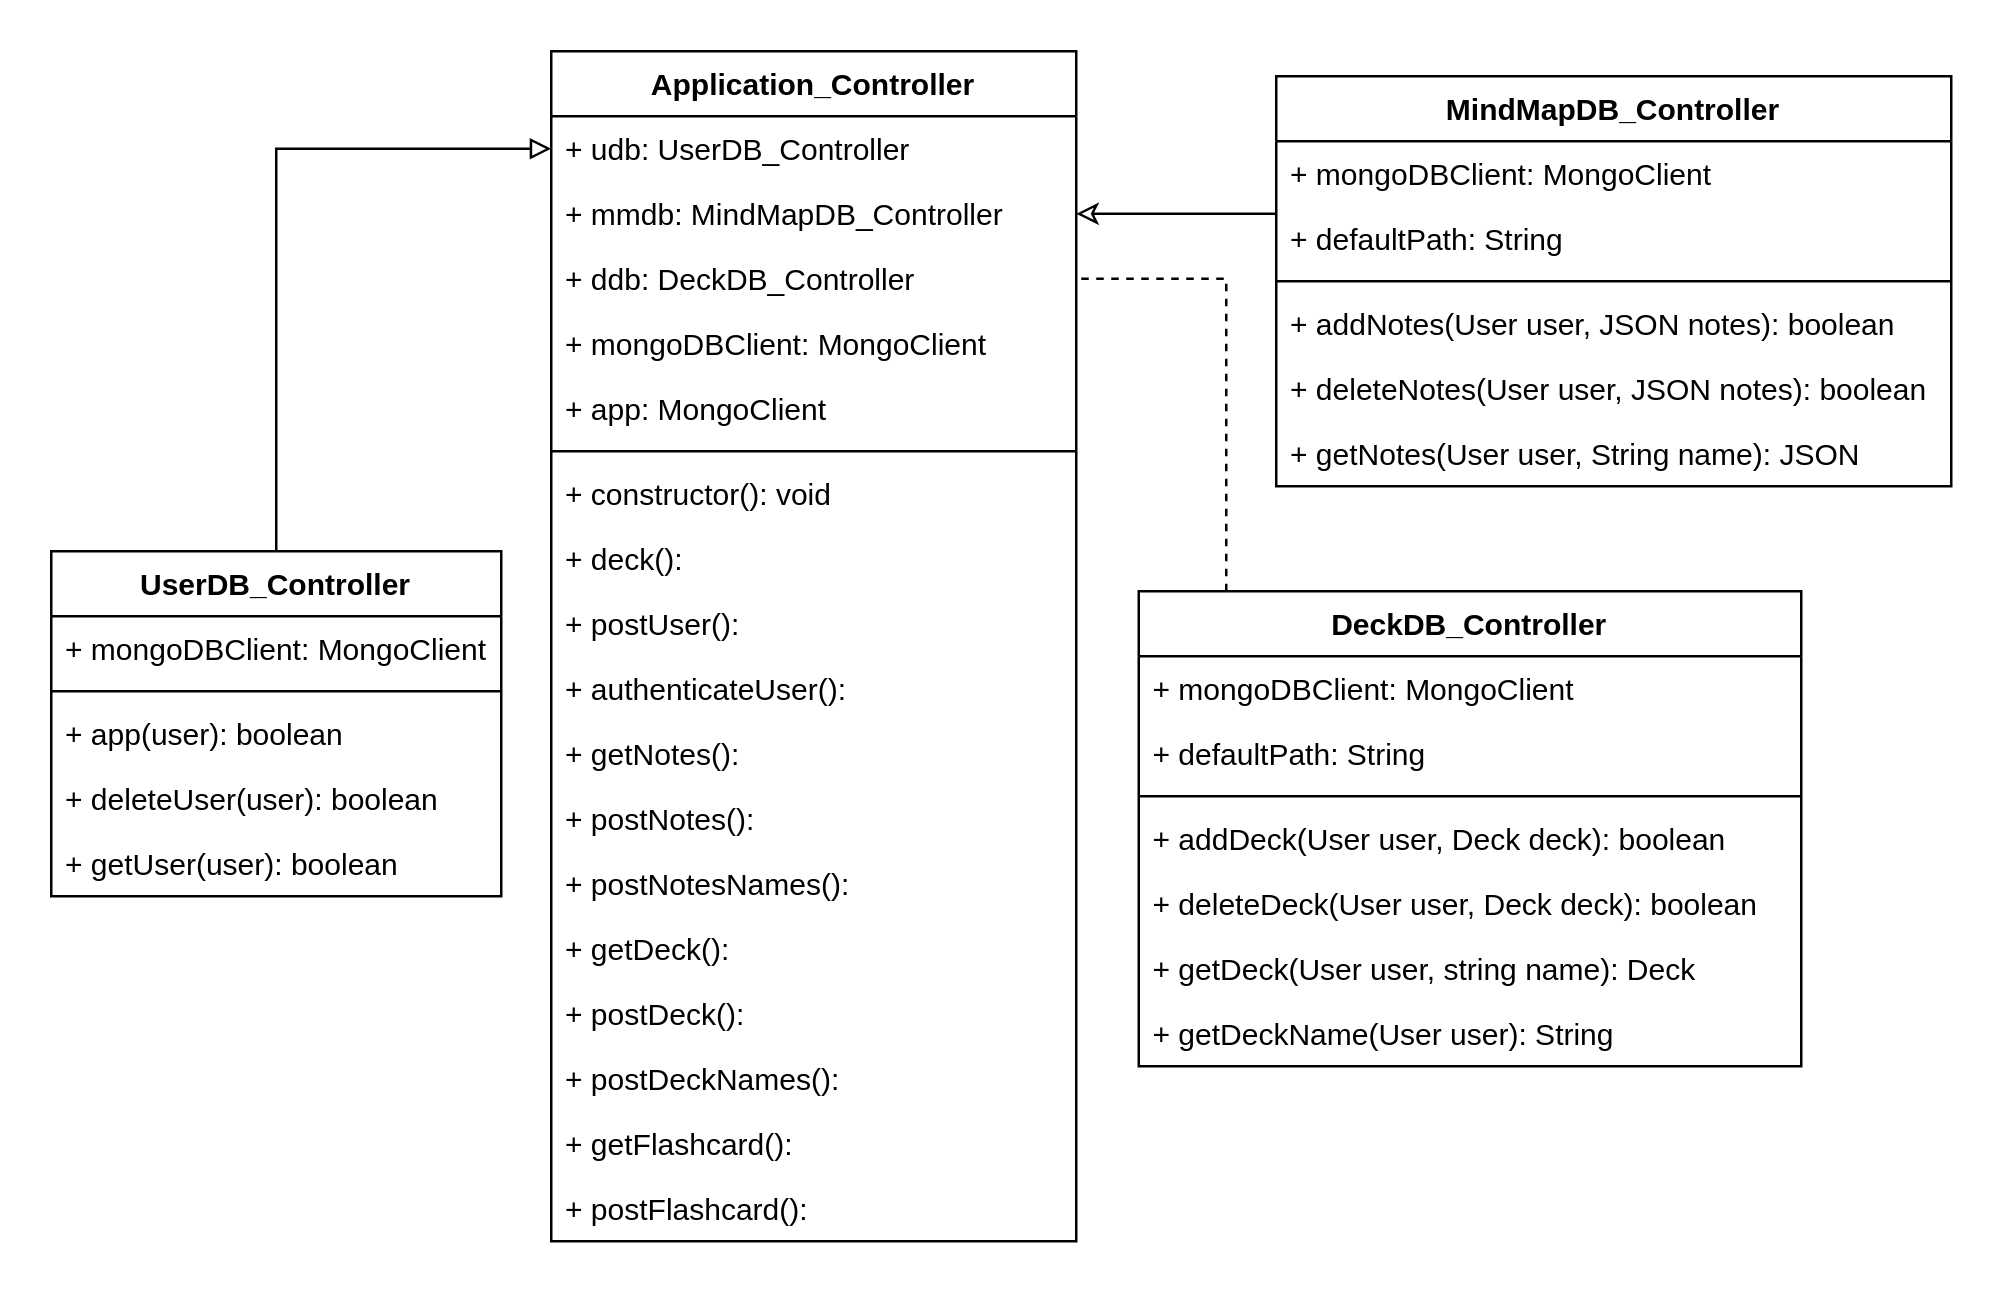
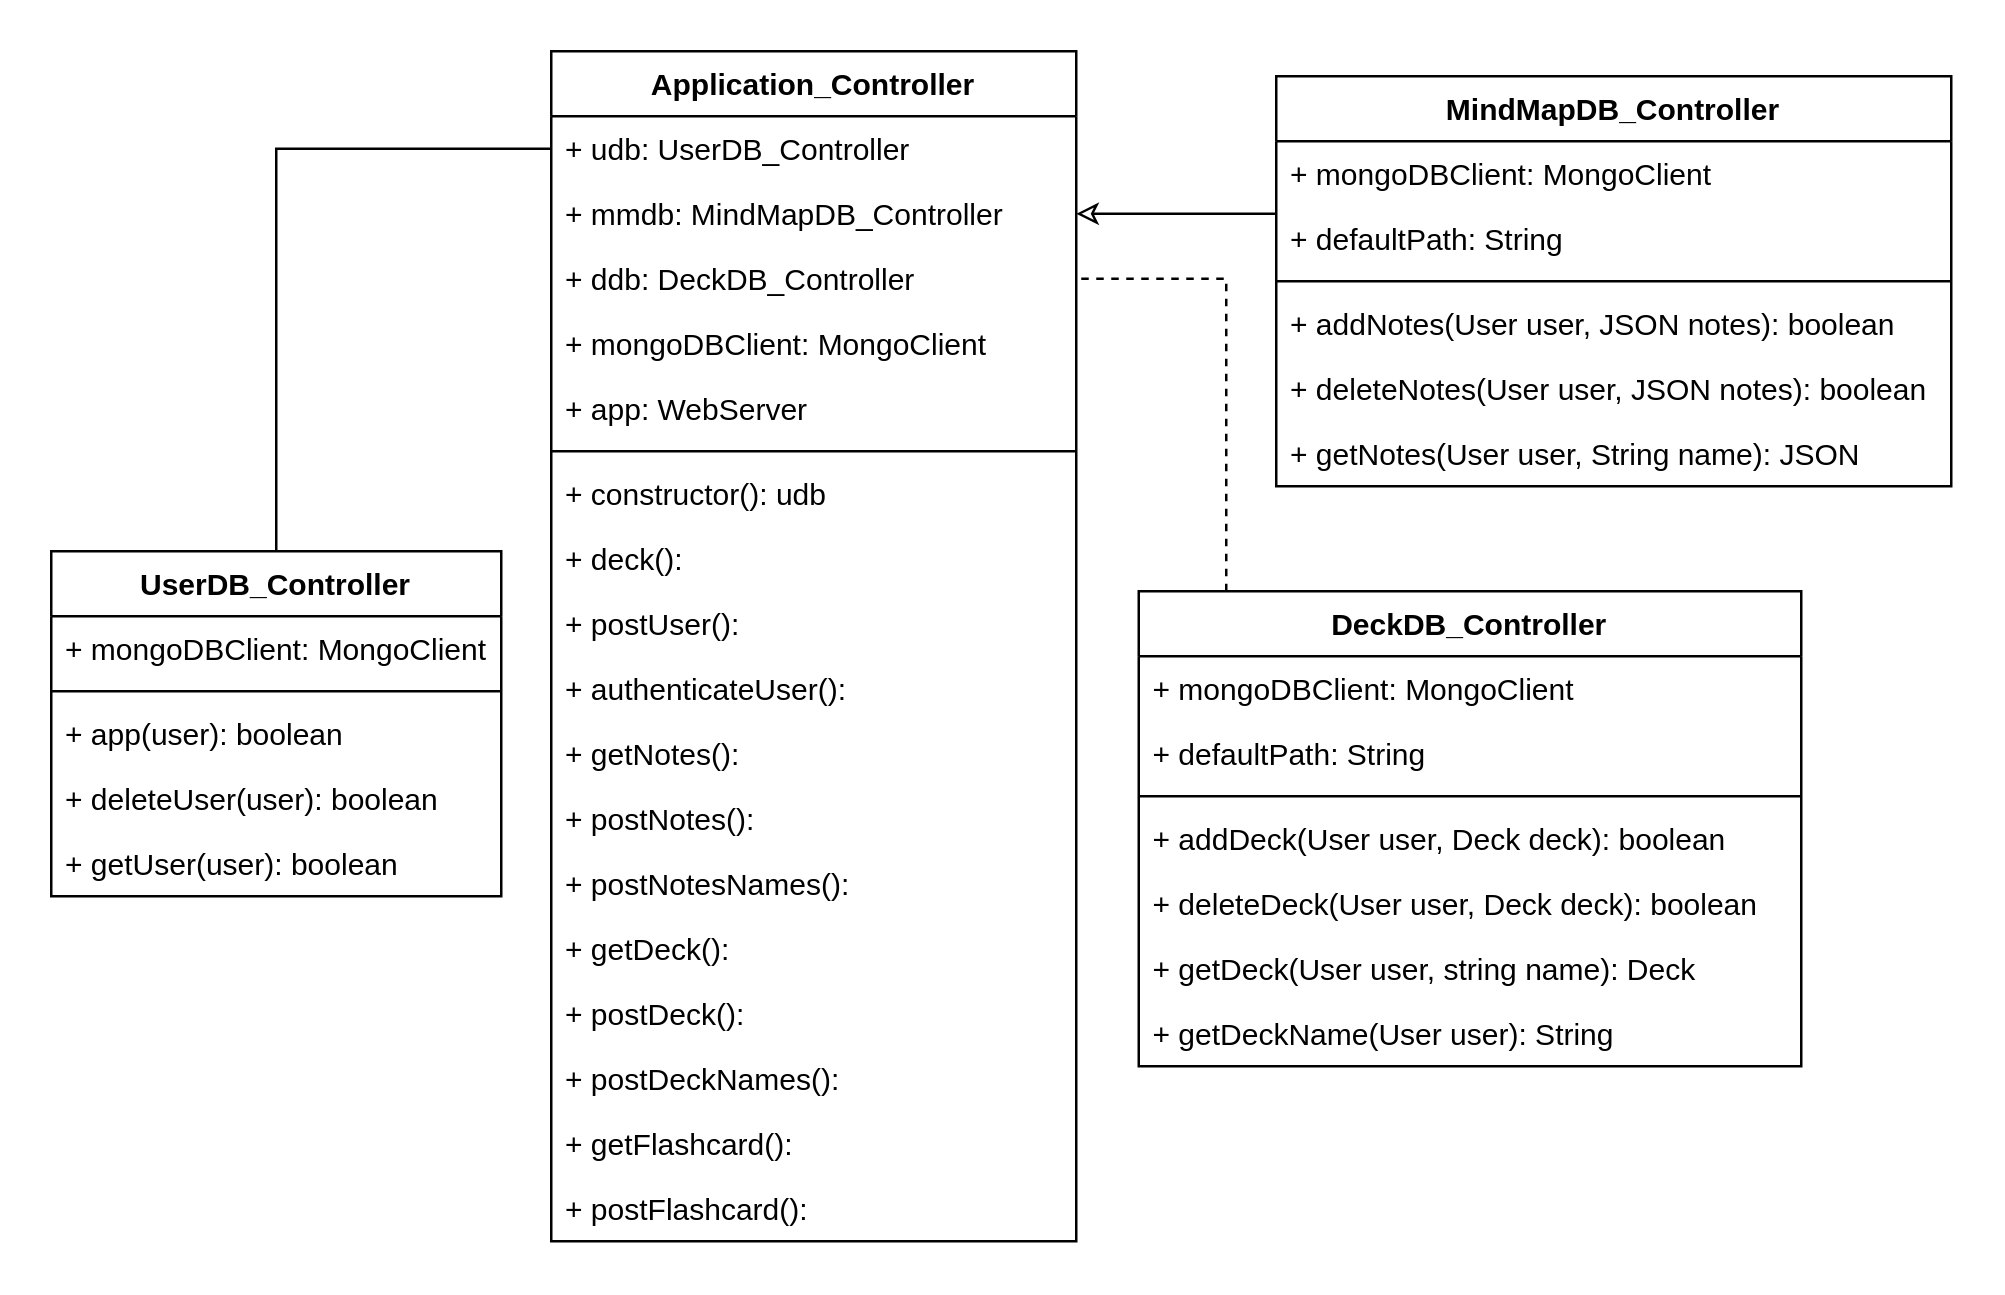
edge "UserDB_Controller" -> "+ udb: UserDB_Controller": arrowhead block -> none
node "+ app: MongoClient": label "+ app: MongoClient" -> "+ app: WebServer"
node "+ constructor(): void": label "+ constructor(): void" -> "+ constructor(): udb"
